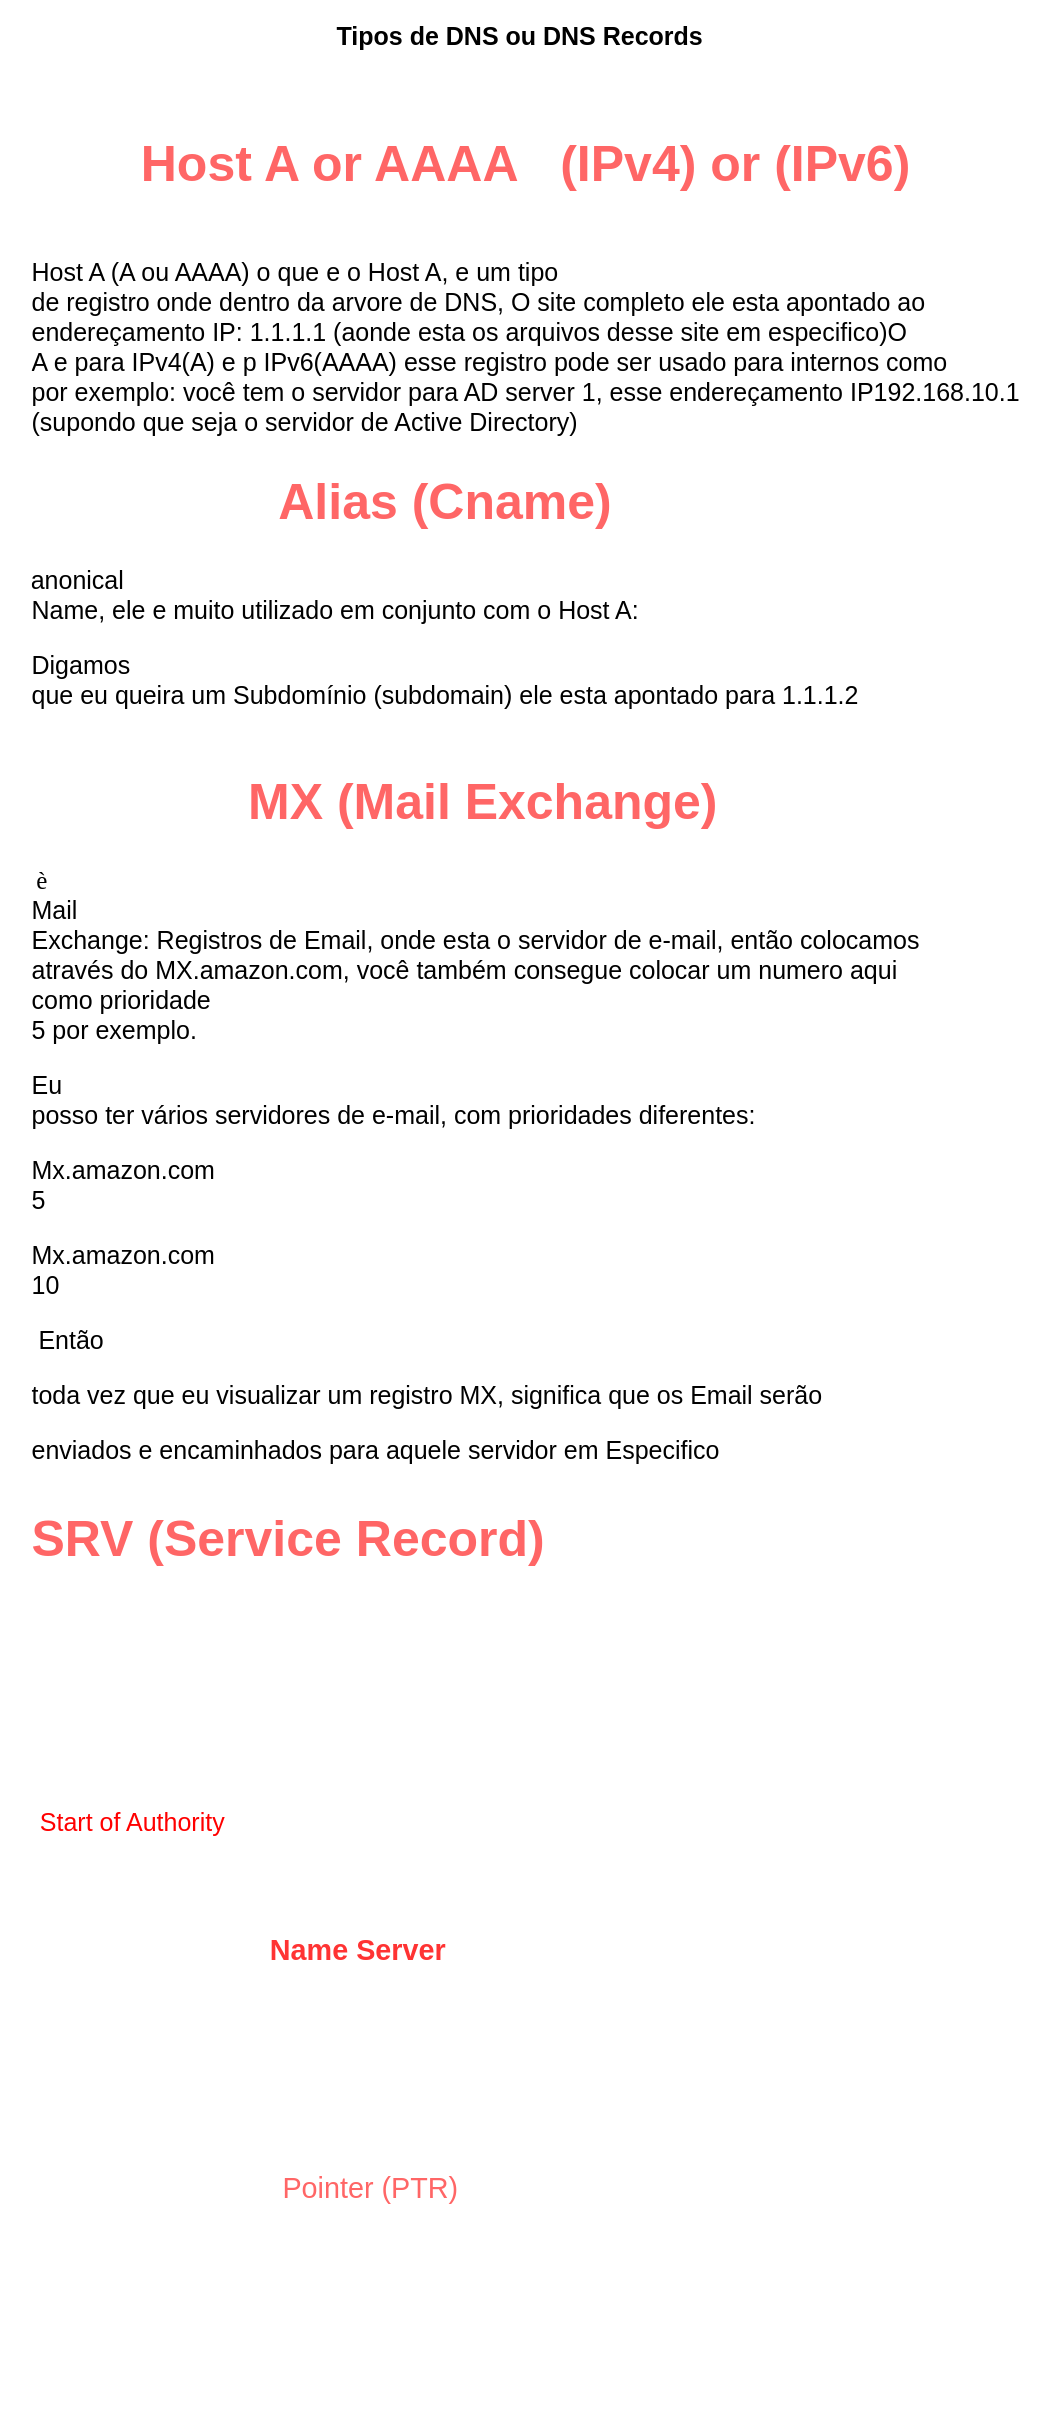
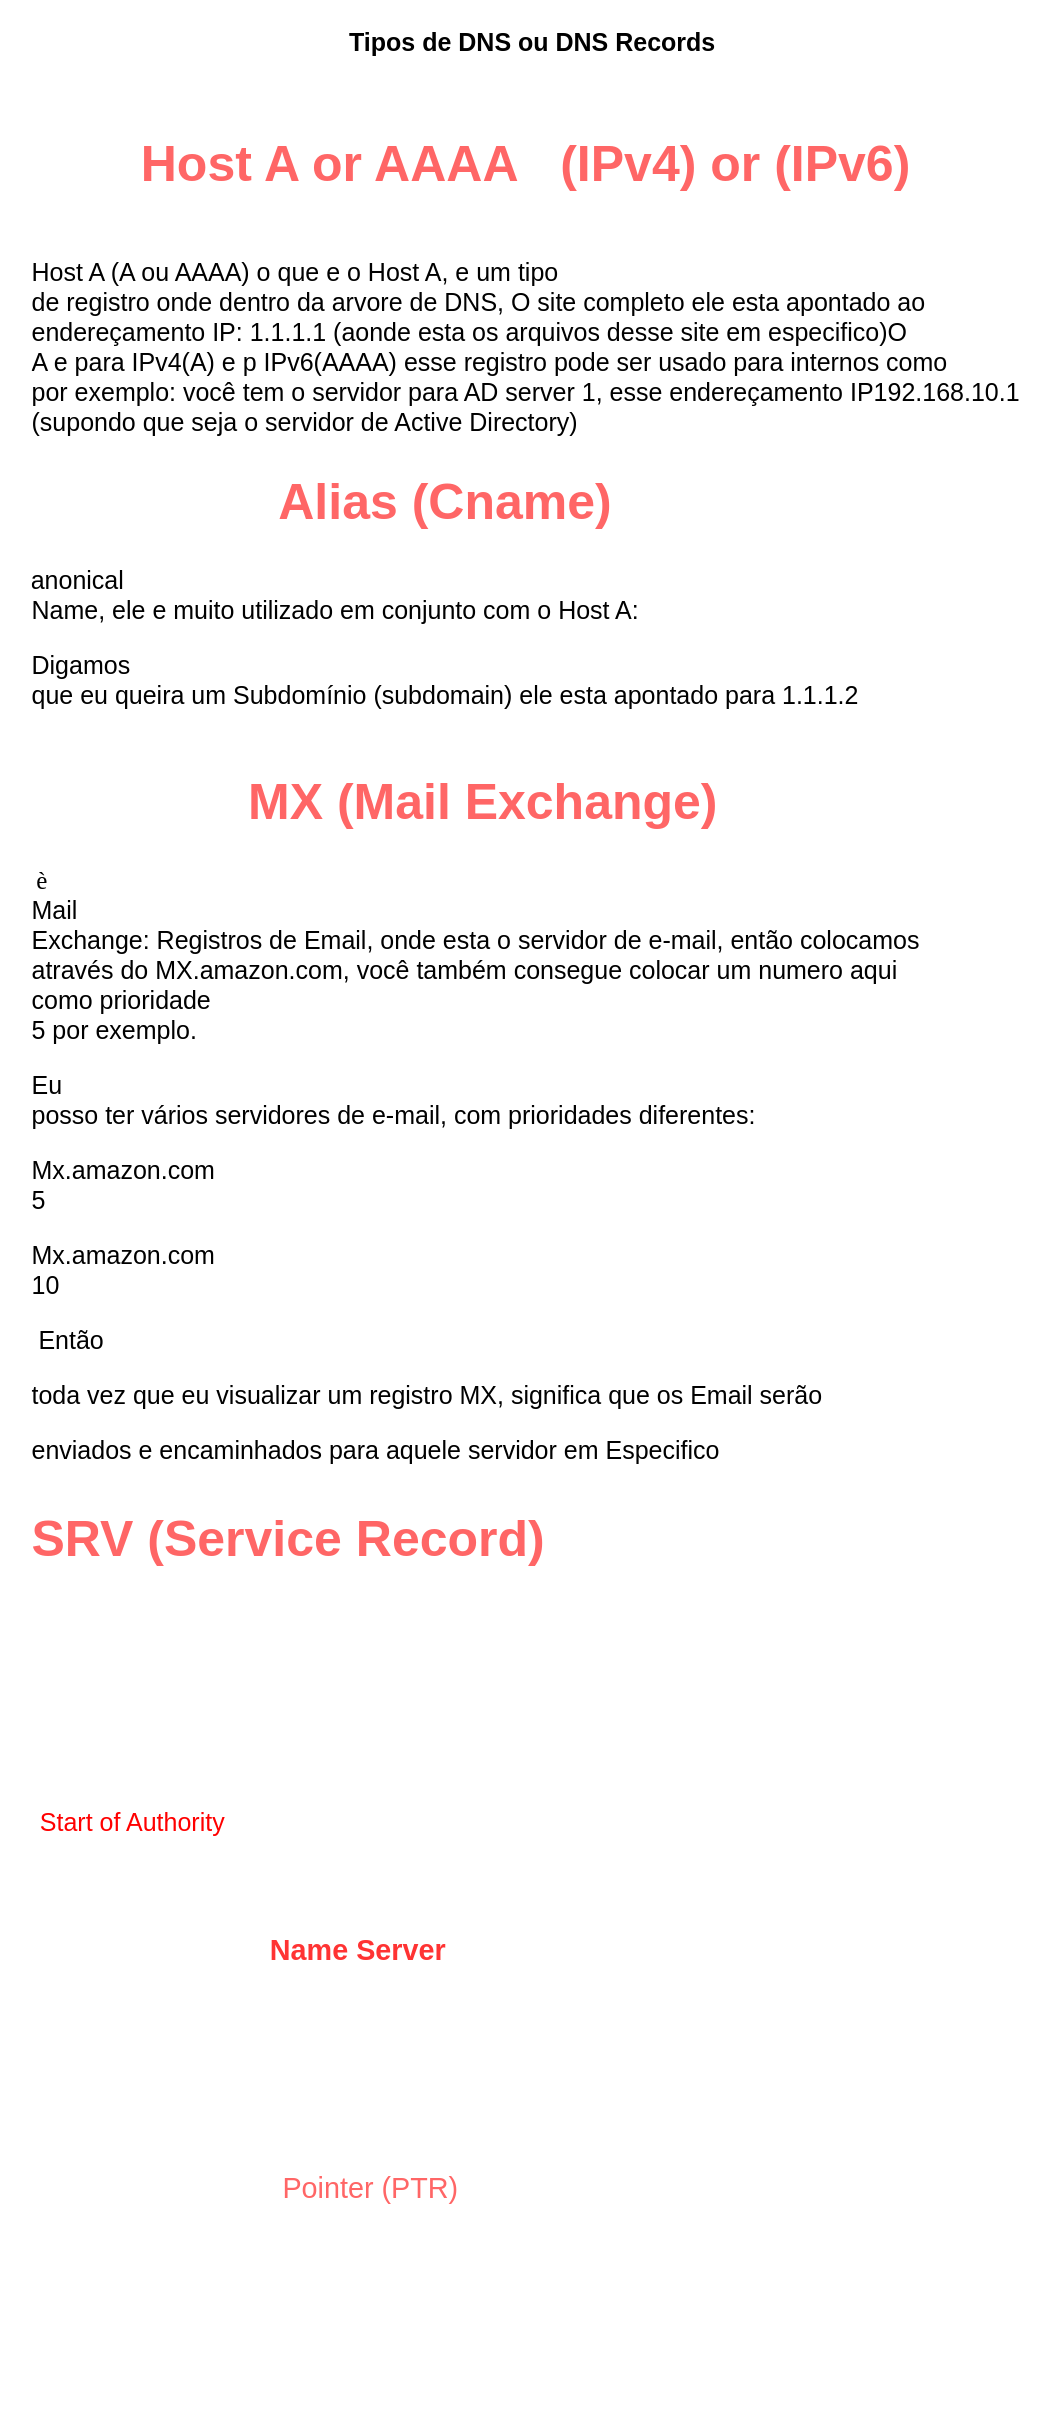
node "Tipos de DNS ou DNS Records": moved (519, 51) -> (532, 57)
